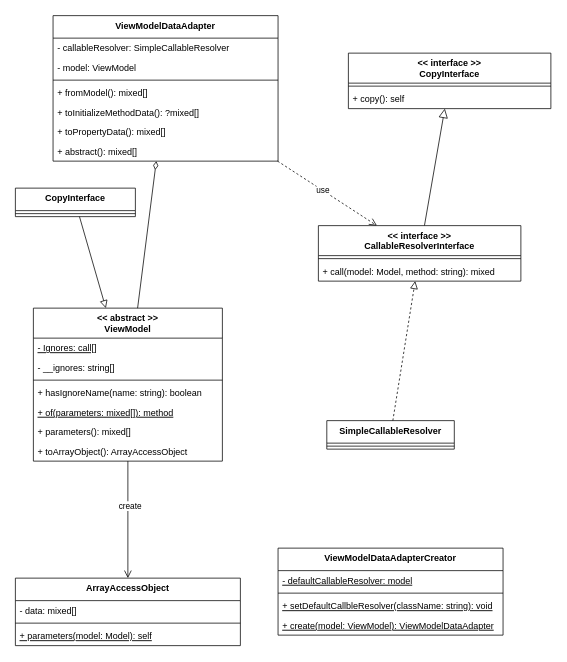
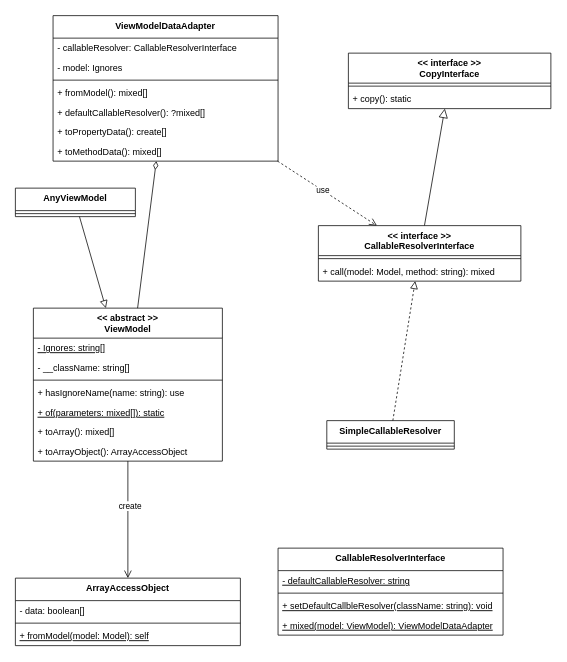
node "- callableResolver: SimpleCallableResolver": label "- callableResolver: SimpleCallableResolver" -> "- callableResolver: CallableResolverInterface"
node "- model: ViewModel": label "- model: ViewModel" -> "- model: Ignores"
node "+ copy(): self": label "+ copy(): self" -> "+ copy(): static"
node "+ toInitializeMethodData(): ?mixed[]": label "+ toInitializeMethodData(): ?mixed[]" -> "+ defaultCallableResolver(): ?mixed[]"
node "+ toPropertyData(): mixed[]": label "+ toPropertyData(): mixed[]" -> "+ toPropertyData(): create[]"
node "+ abstract(): mixed[]": label "+ abstract(): mixed[]" -> "+ toMethodData(): mixed[]"
node "CopyInterface": label "CopyInterface" -> "AnyViewModel"
node "- Ignores: call[]": label "- Ignores: call[]" -> "- Ignores: string[]"
node "- __ignores: string[]": label "- __ignores: string[]" -> "- __className: string[]"
node "+ hasIgnoreName(name: string): boolean": label "+ hasIgnoreName(name: string): boolean" -> "+ hasIgnoreName(name: string): use"
node "+ of(parameters: mixed[]): method": label "+ of(parameters: mixed[]): method" -> "+ of(parameters: mixed[]): static"
node "+ parameters(): mixed[]": label "+ parameters(): mixed[]" -> "+ toArray(): mixed[]"
node "ViewModelDataAdapterCreator": label "ViewModelDataAdapterCreator" -> "CallableResolverInterface"
node "- defaultCallableResolver: model": label "- defaultCallableResolver: model" -> "- defaultCallableResolver: string"
node "- data: mixed[]": label "- data: mixed[]" -> "- data: boolean[]"
node "+ create(model: ViewModel): ViewModelDataAdapter": label "+ create(model: ViewModel): ViewModelDataAdapter" -> "+ mixed(model: ViewModel): ViewModelDataAdapter"
node "+ parameters(model: Model): self": label "+ parameters(model: Model): self" -> "+ fromModel(model: Model): self"
